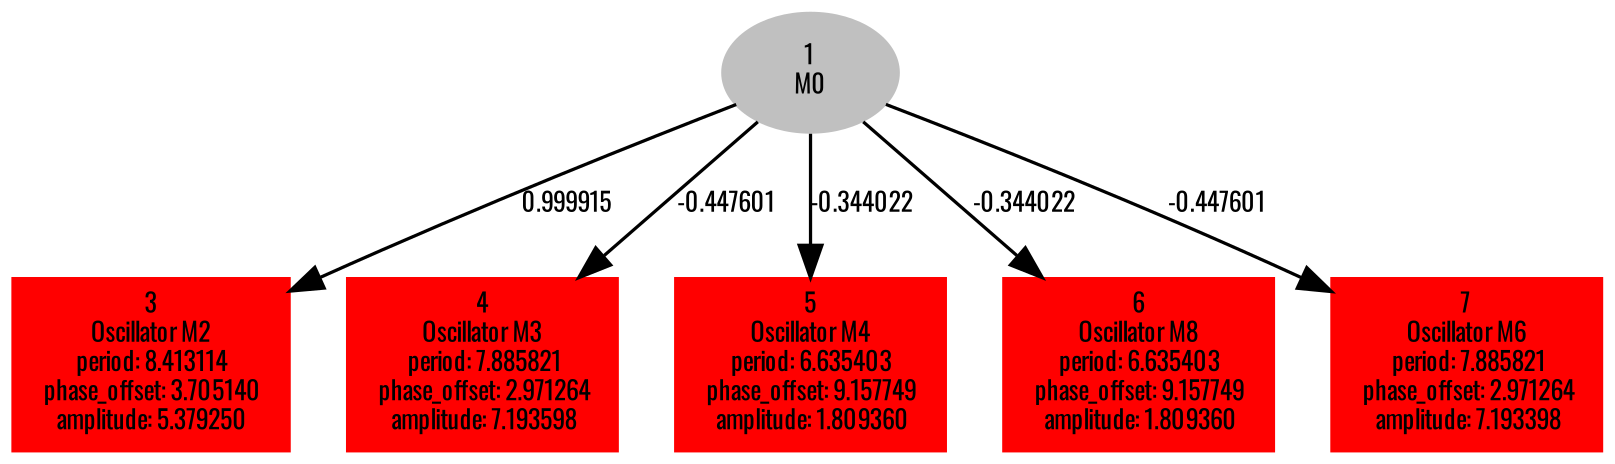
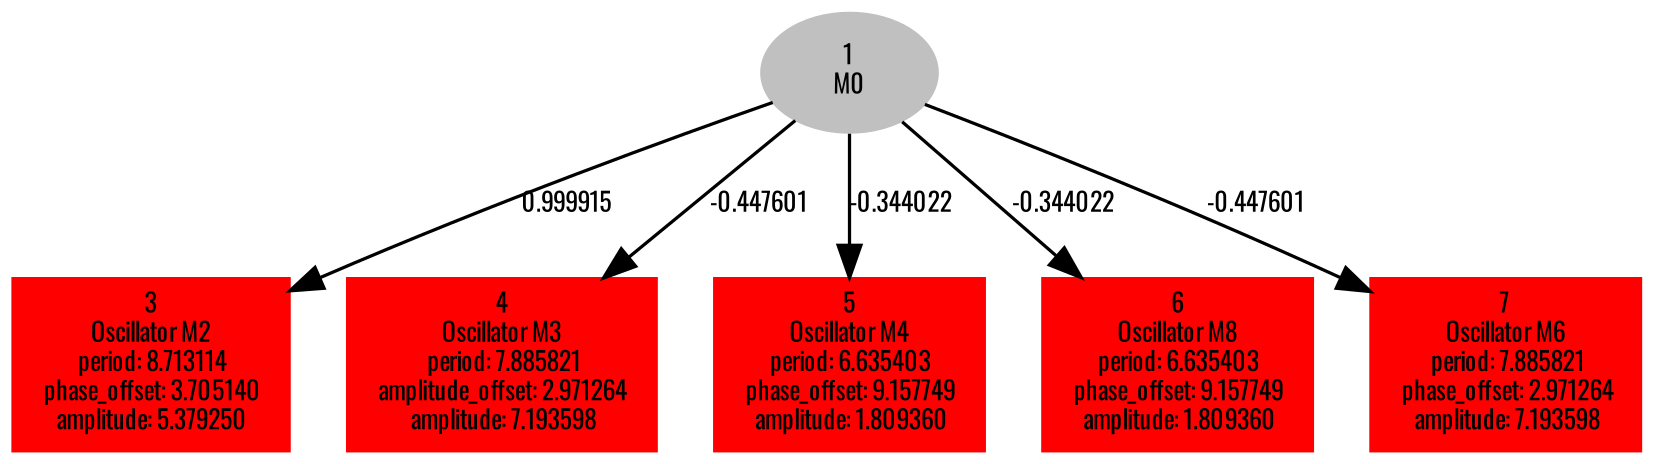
node "3": text "period: 8.413114" -> "period: 8.713114"
node "4": text "phase_offset: 2.971264" -> "amplitude_offset: 2.971264"
node "7": text "amplitude: 7.193398" -> "amplitude: 7.193598"
